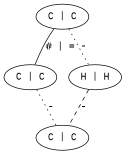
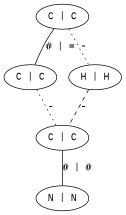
node "N | N": added
